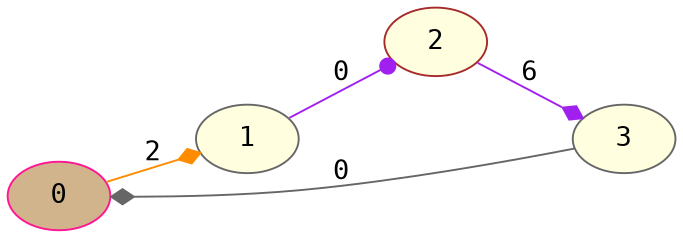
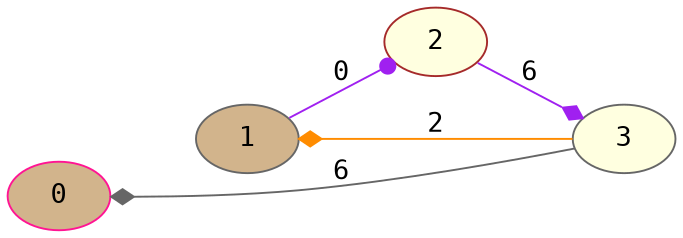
node "1": fillcolor lightyellow -> tan
edge "0" -> "1": now "3" -> "1"
edge "3" -> "0": label "0" -> "6"
